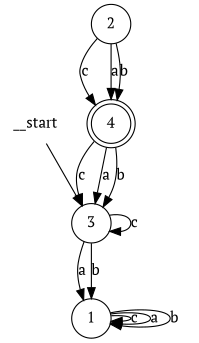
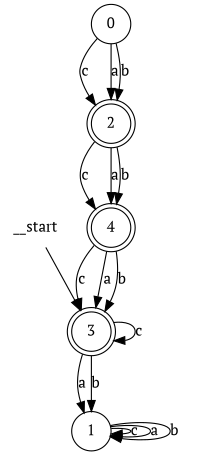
node "0": added
node "2": shape circle -> doublecircle
node "3": shape circle -> doublecircle
